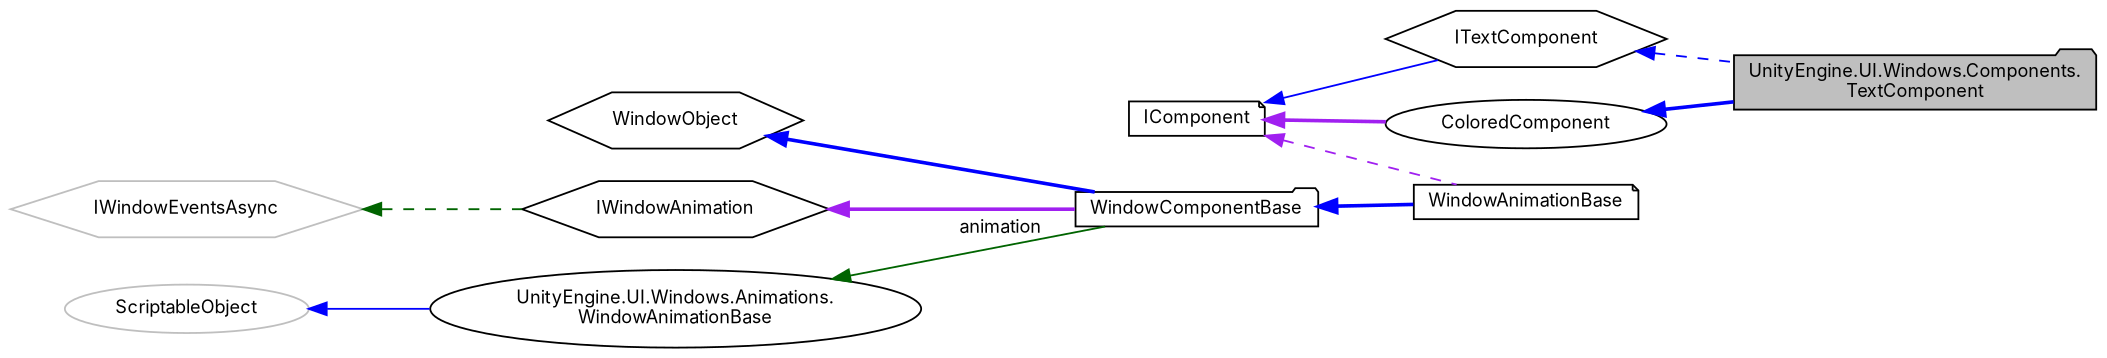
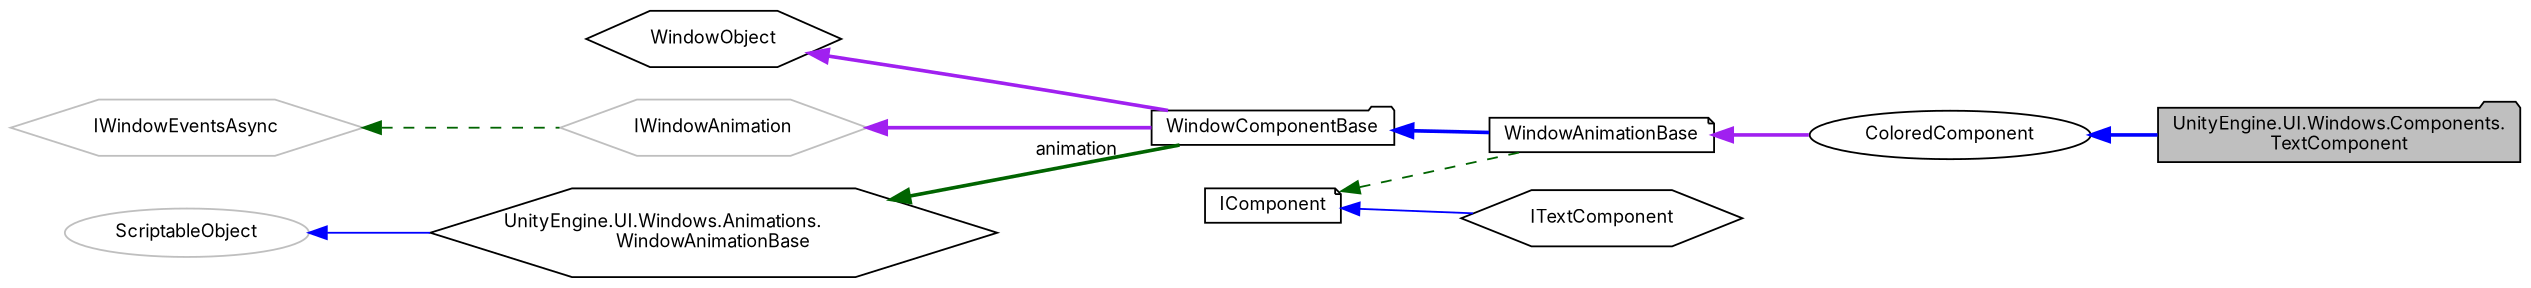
edge "UnityEngine.UI.Windows.Components. TextComponent" -> "ITextComponent": removed
edge "ColoredComponent" -> "IComponent": now "ColoredComponent" -> "WindowAnimationBase"
edge "WindowAnimationBase" -> "IComponent": color purple -> darkgreen
edge "WindowComponentBase" -> "WindowObject": color blue -> purple
node "IWindowAnimation": color black -> grey75
edge "WindowComponentBase" -> "UnityEngine.UI.Windows.Animations. WindowAnimationBase": style solid -> bold
node "UnityEngine.UI.Windows.Animations. WindowAnimationBase": shape ellipse -> hexagon
